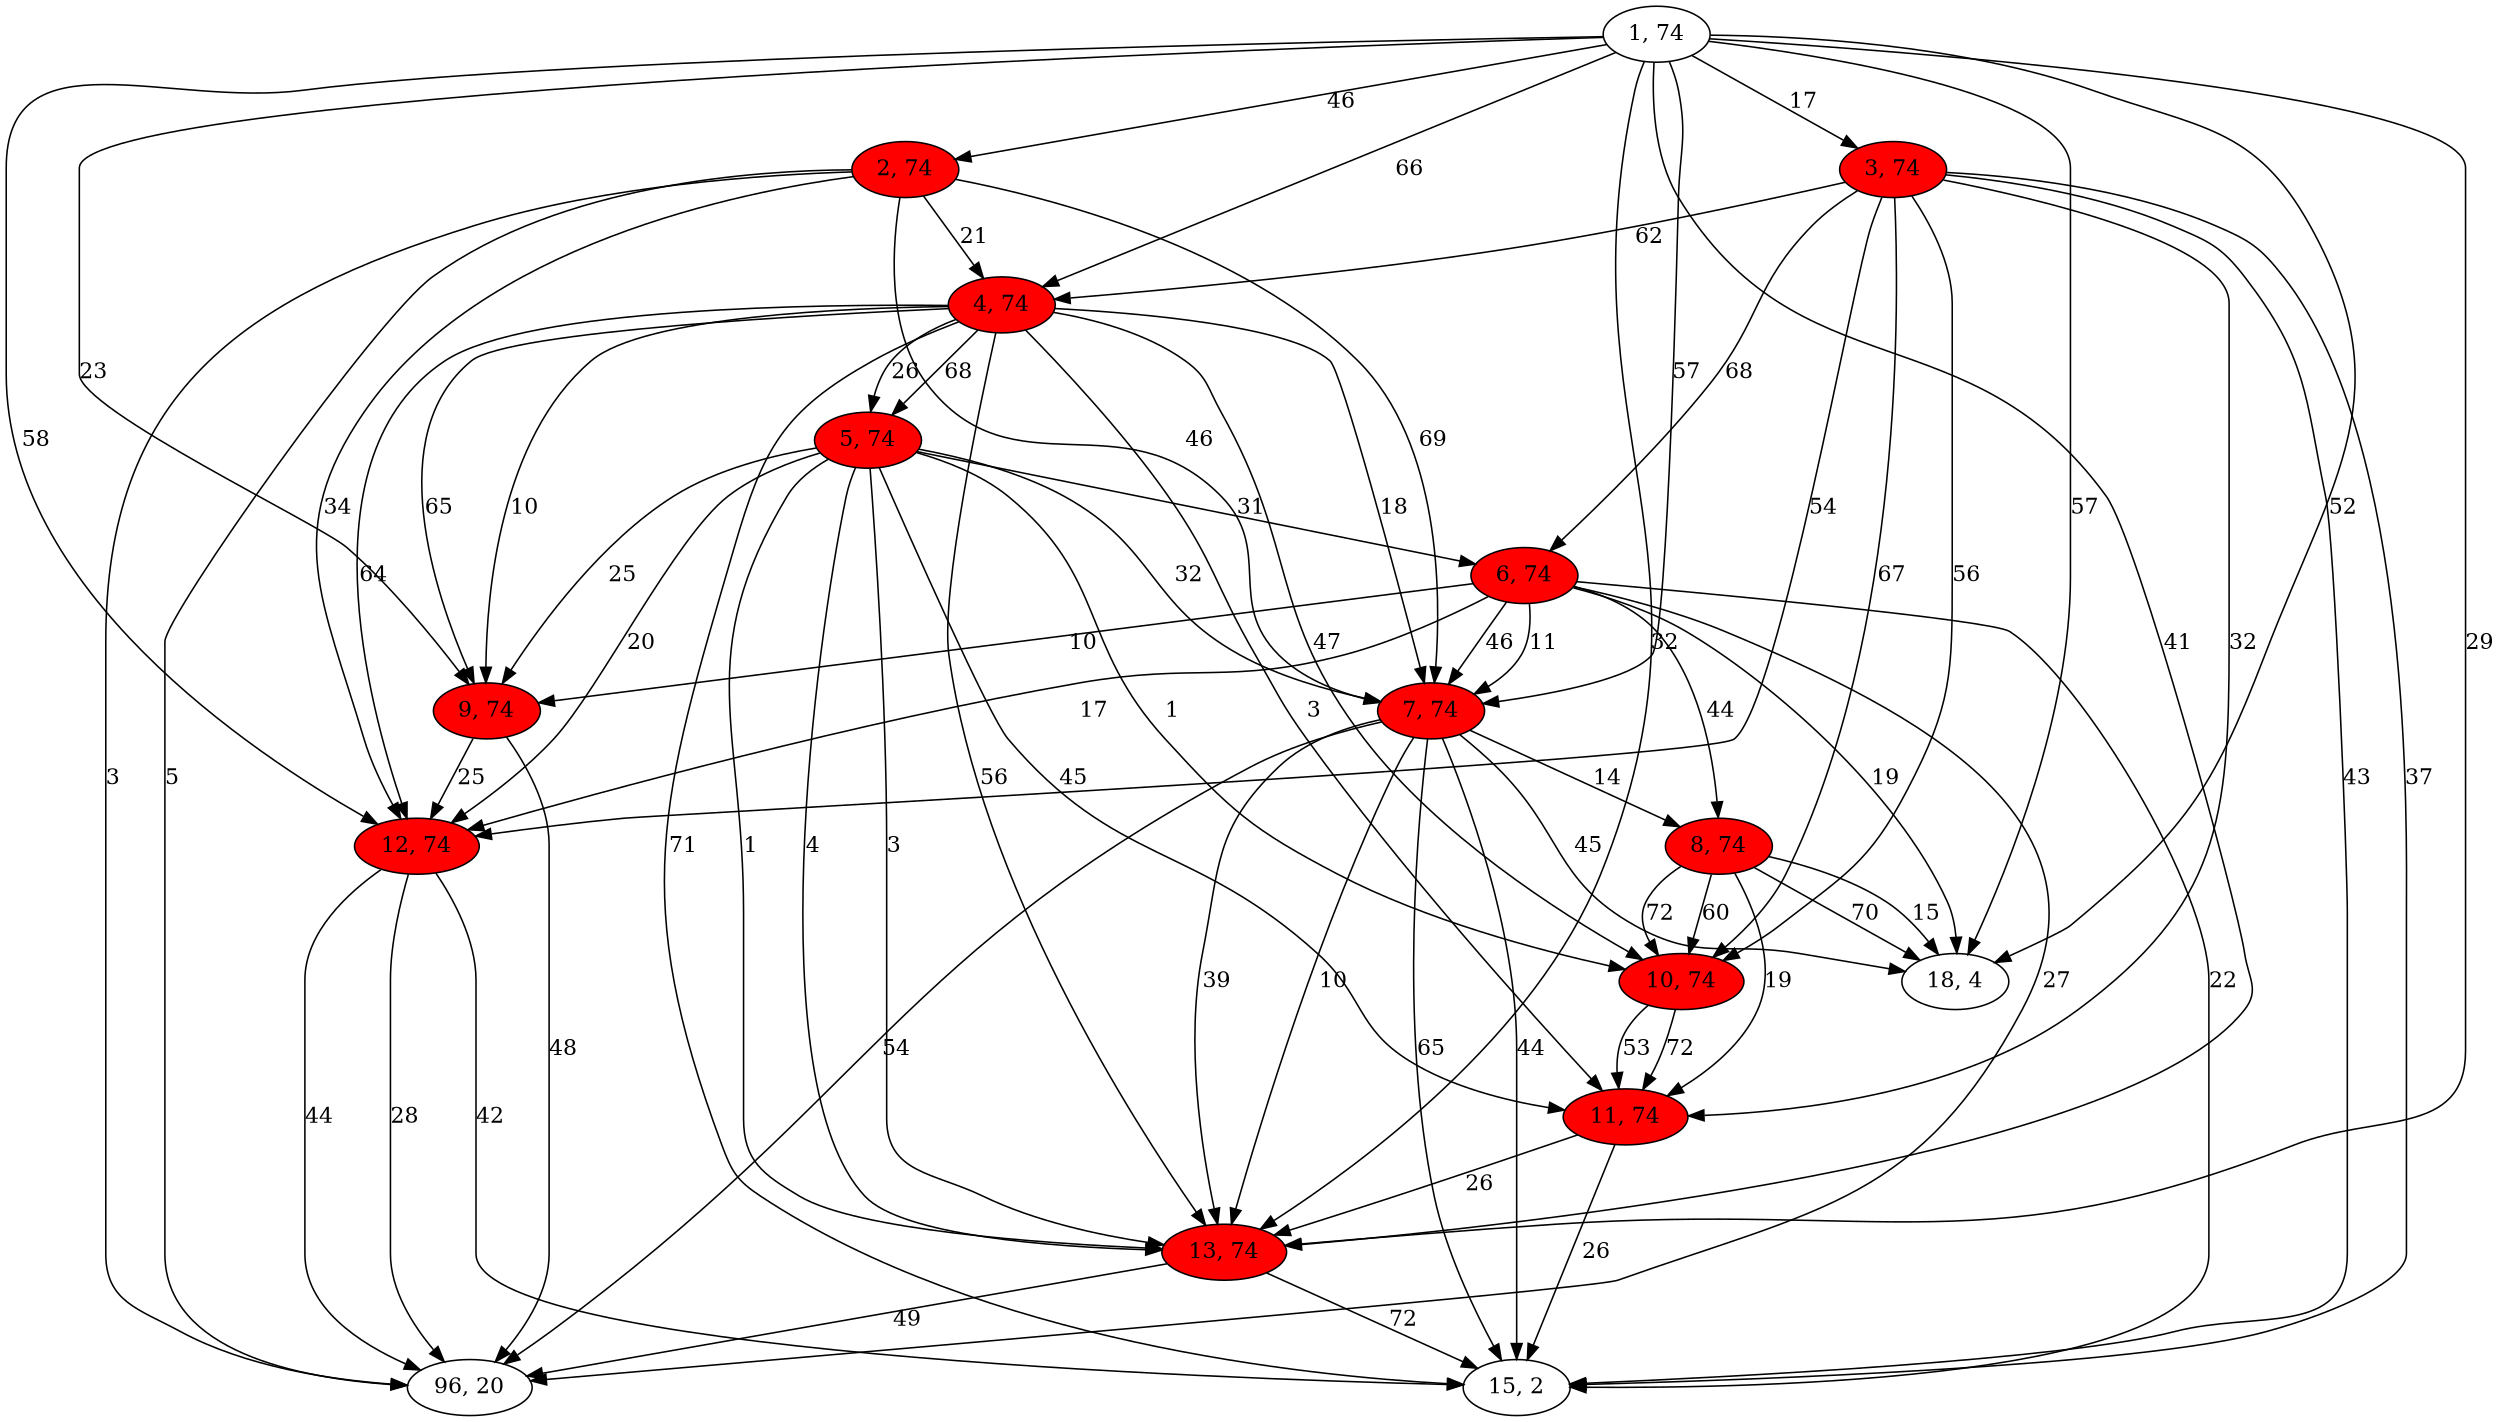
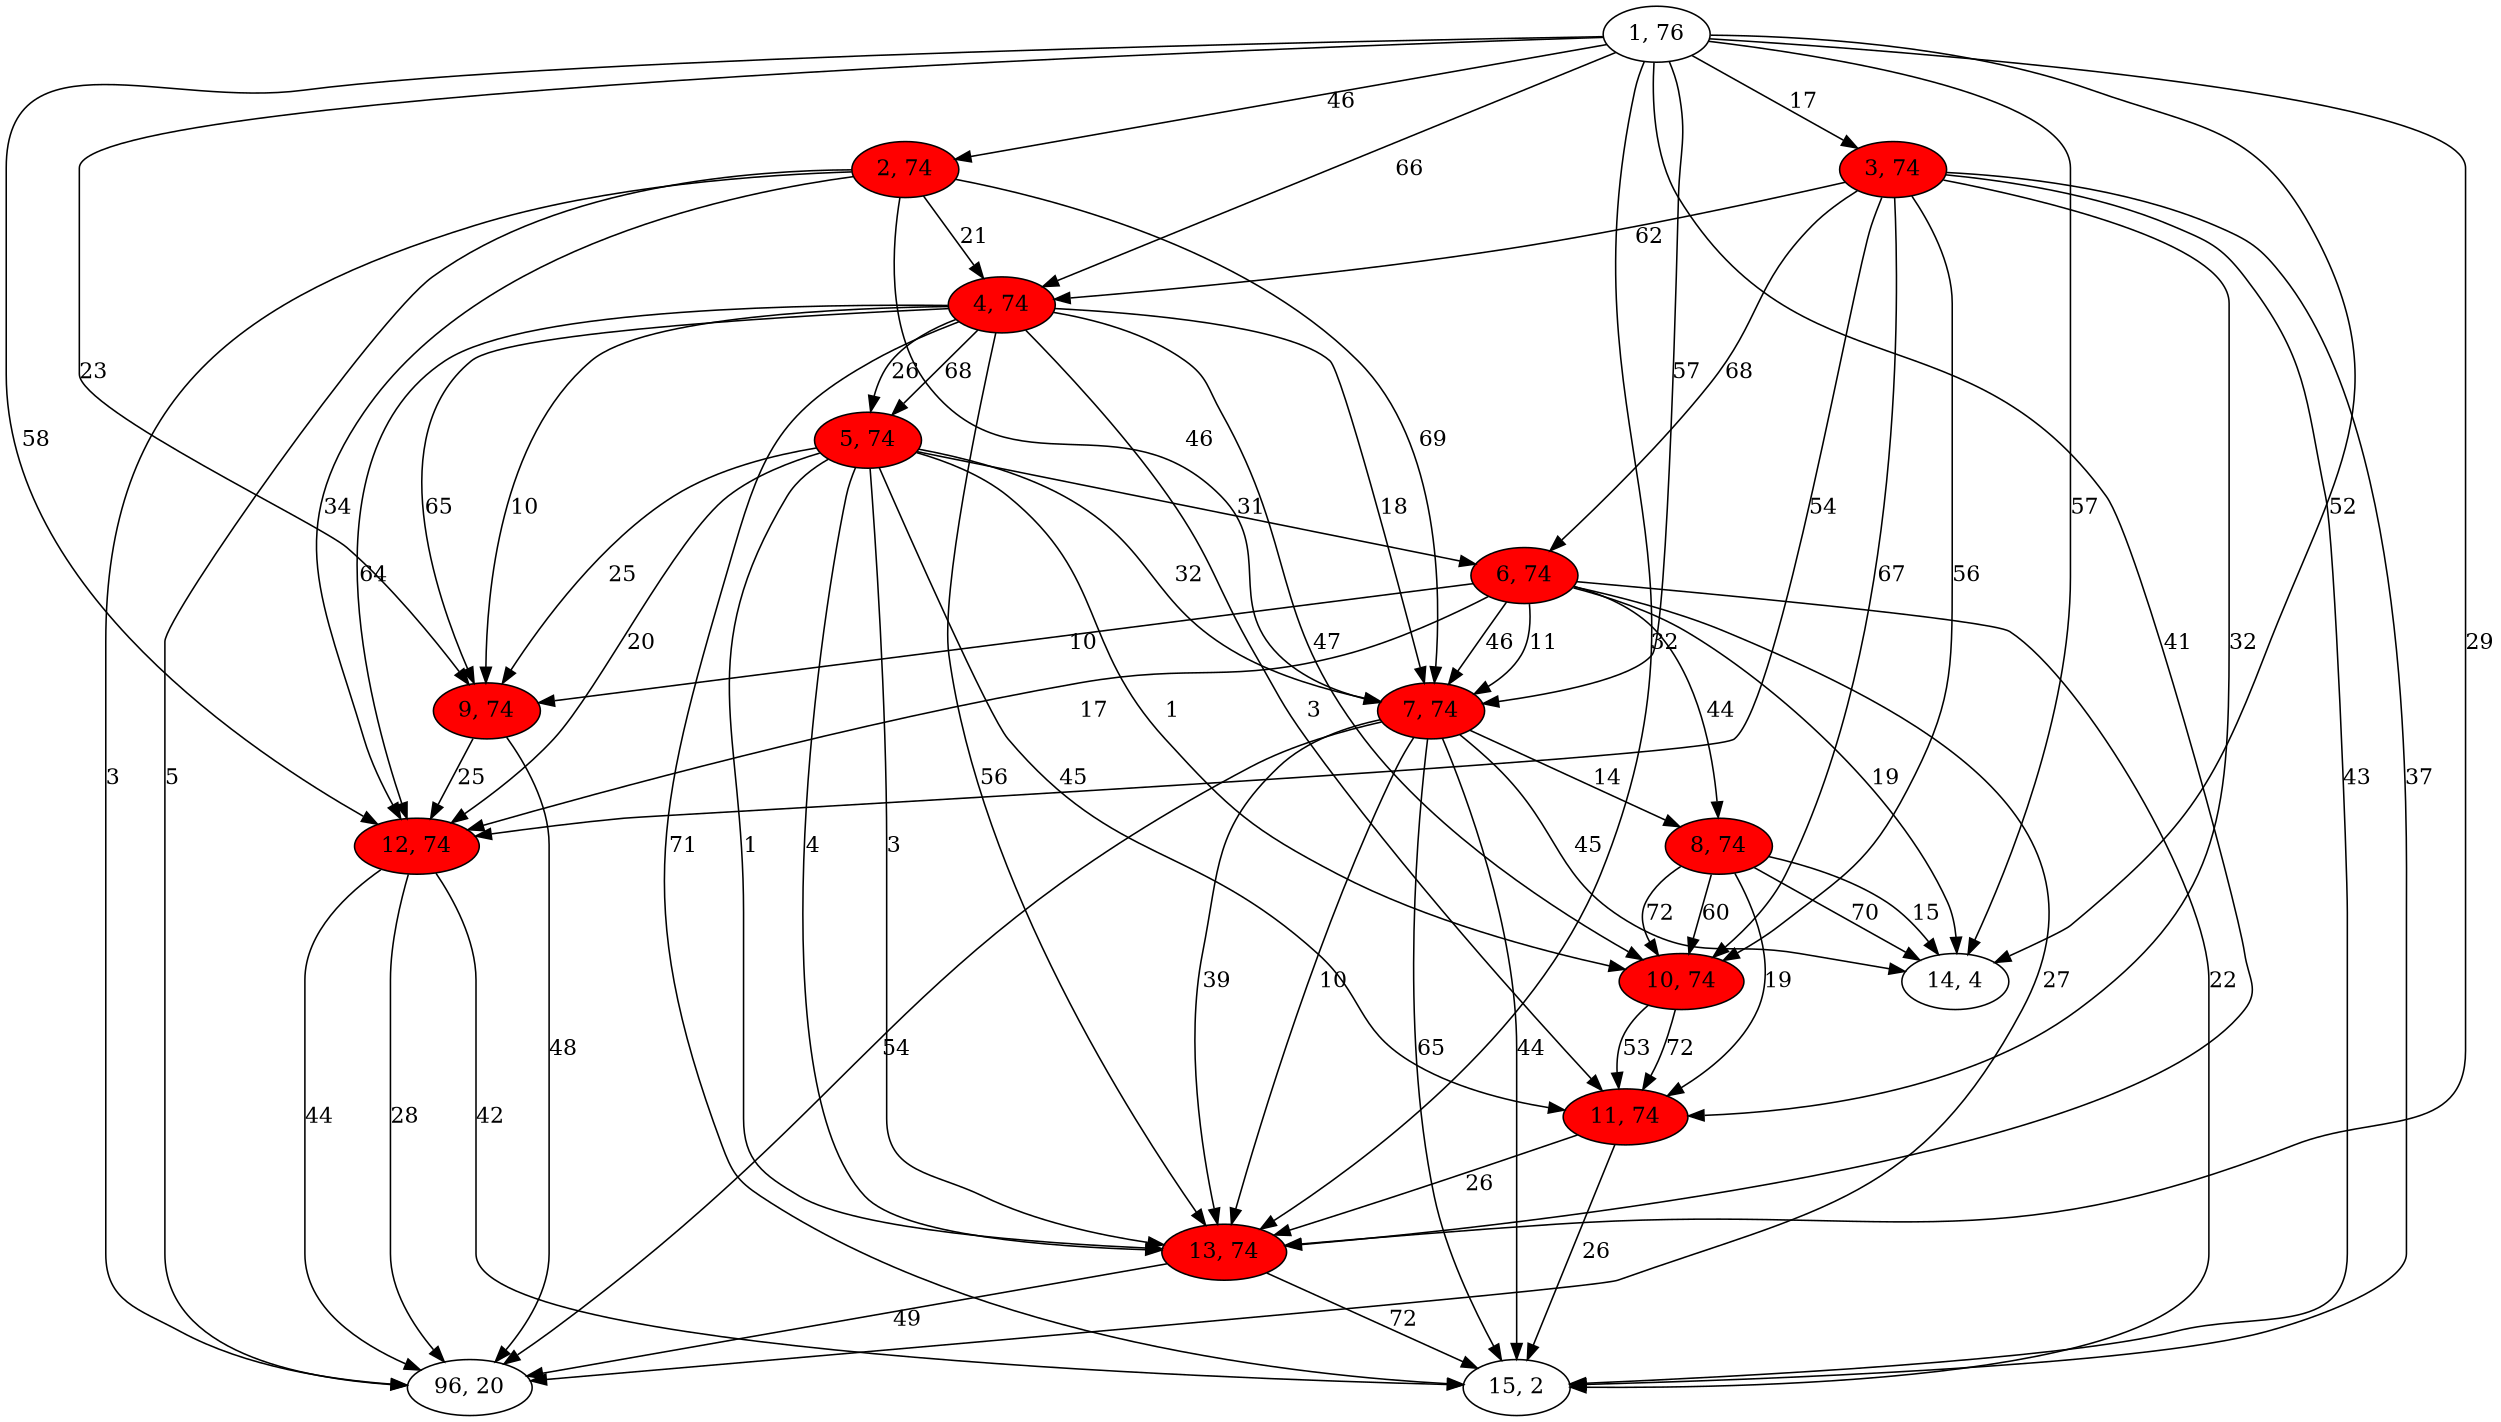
node "1, 74": label "1, 74" -> "1, 76"
node "18, 4": label "18, 4" -> "14, 4"
